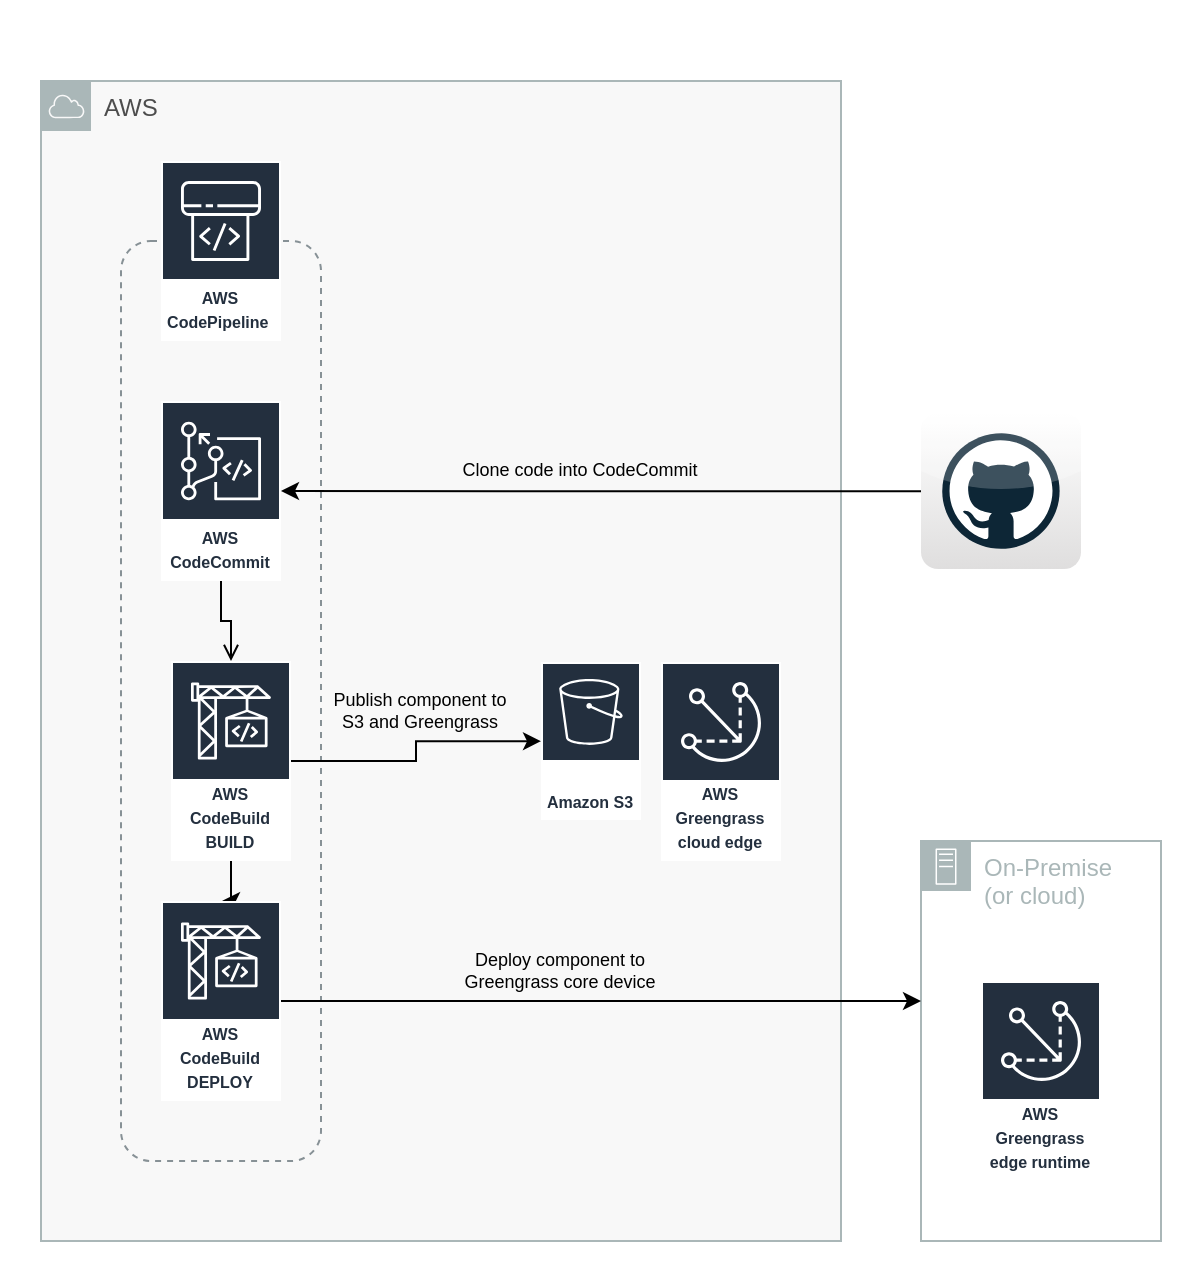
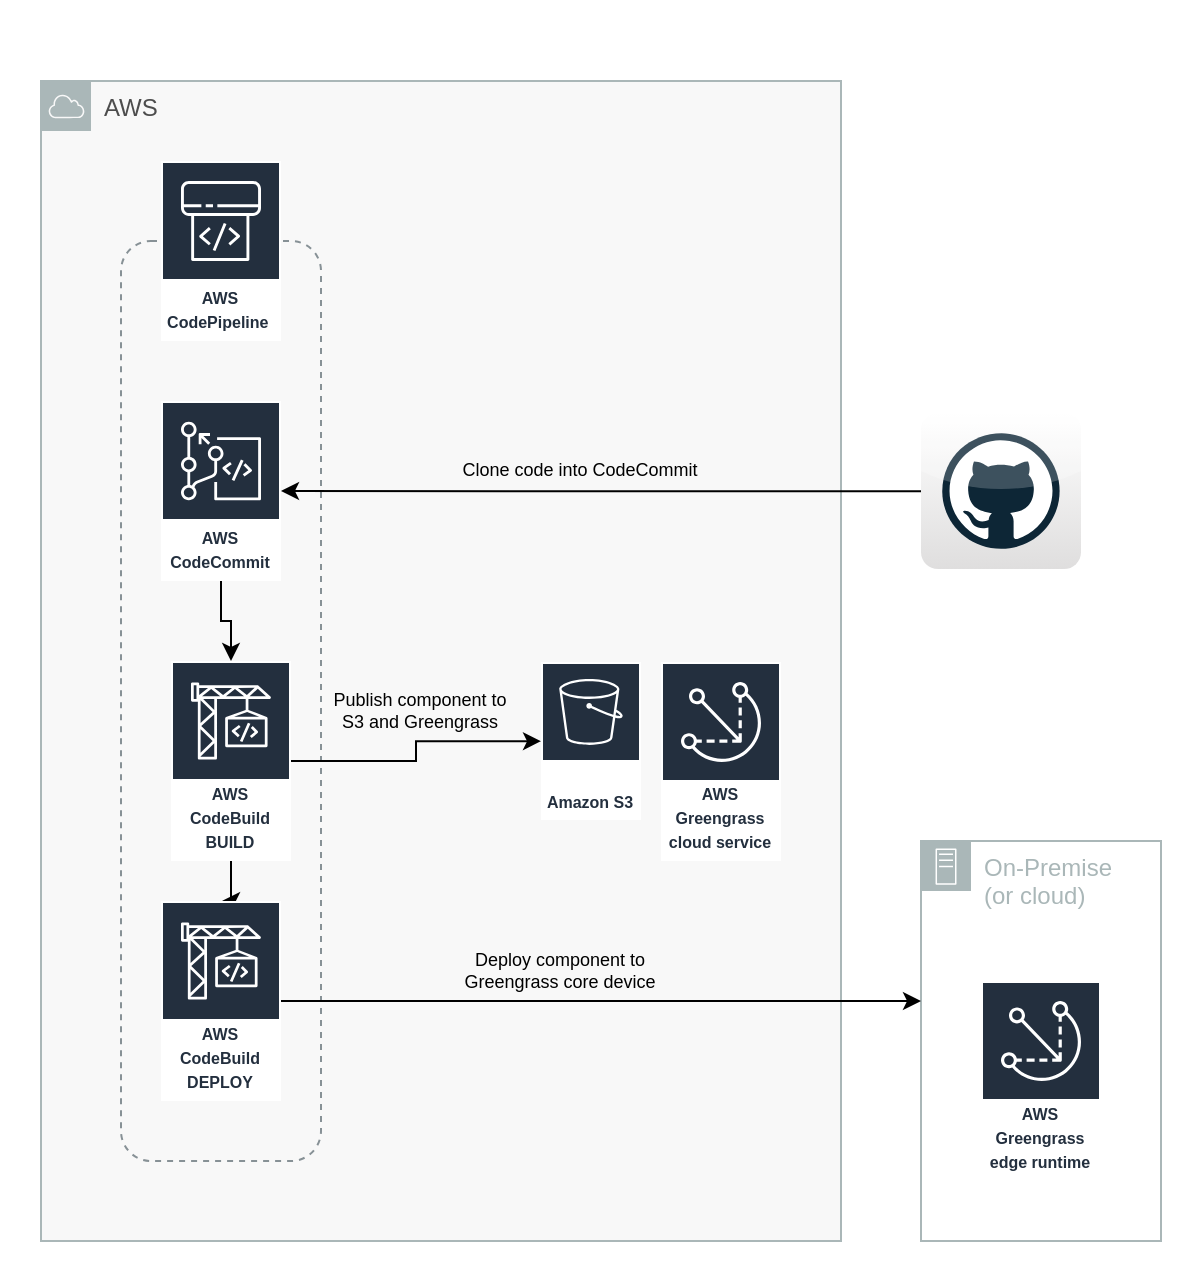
edge "AWS CodeCommit" -> "AWS CodeBuild BUILD": arrowhead open -> classic
node "AWS Greengrass cloud edge": label "AWS Greengrass cloud edge" -> "AWS Greengrass cloud service"
